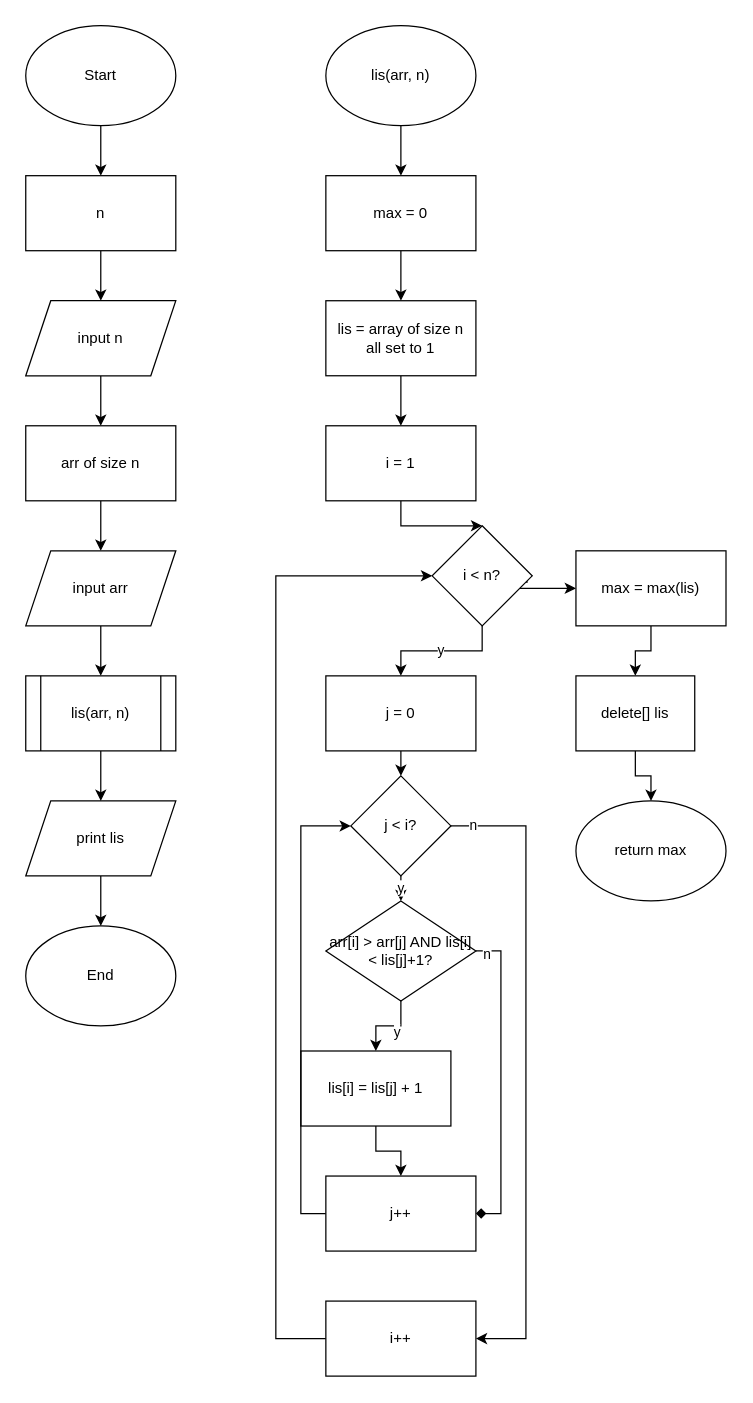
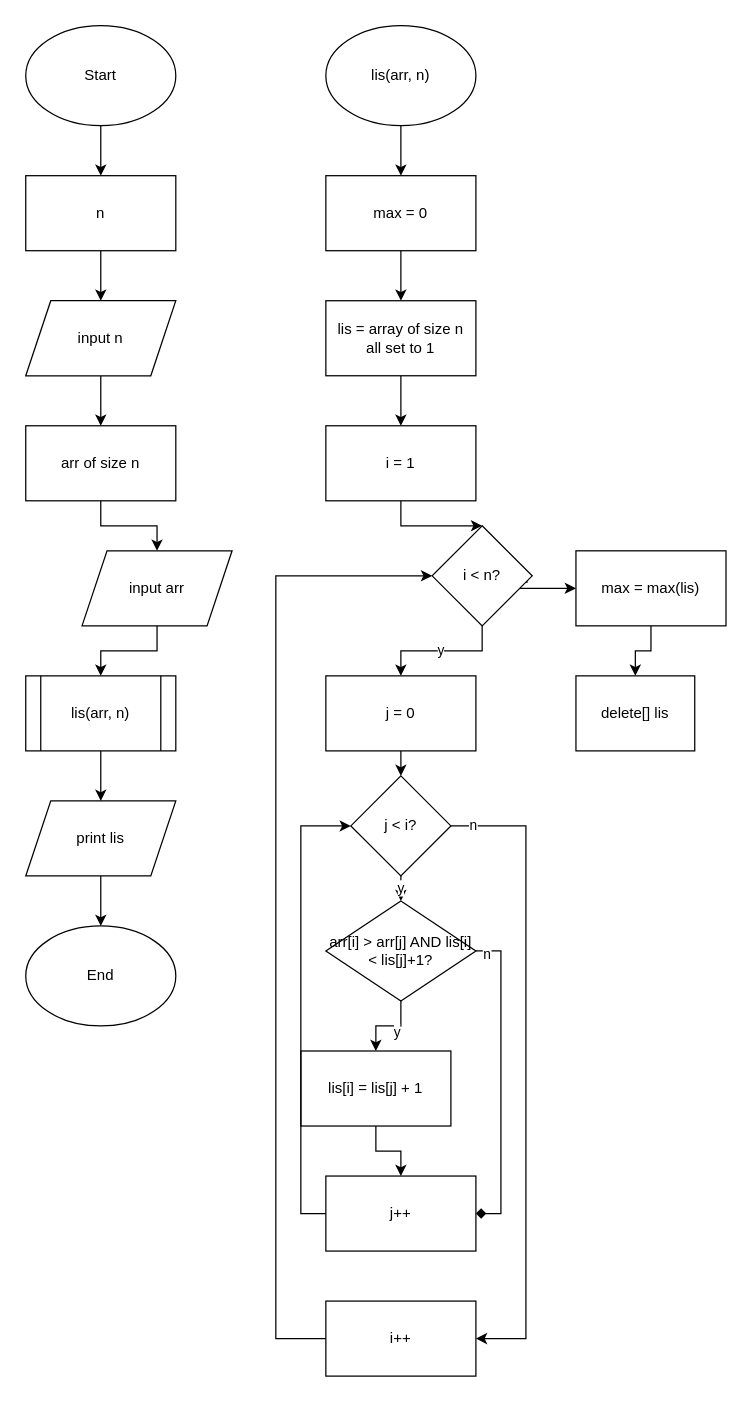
node "input arr": moved (101, 588) -> (157, 588)
edge "delete[] lis" -> "return max": removed
node "return max": removed
